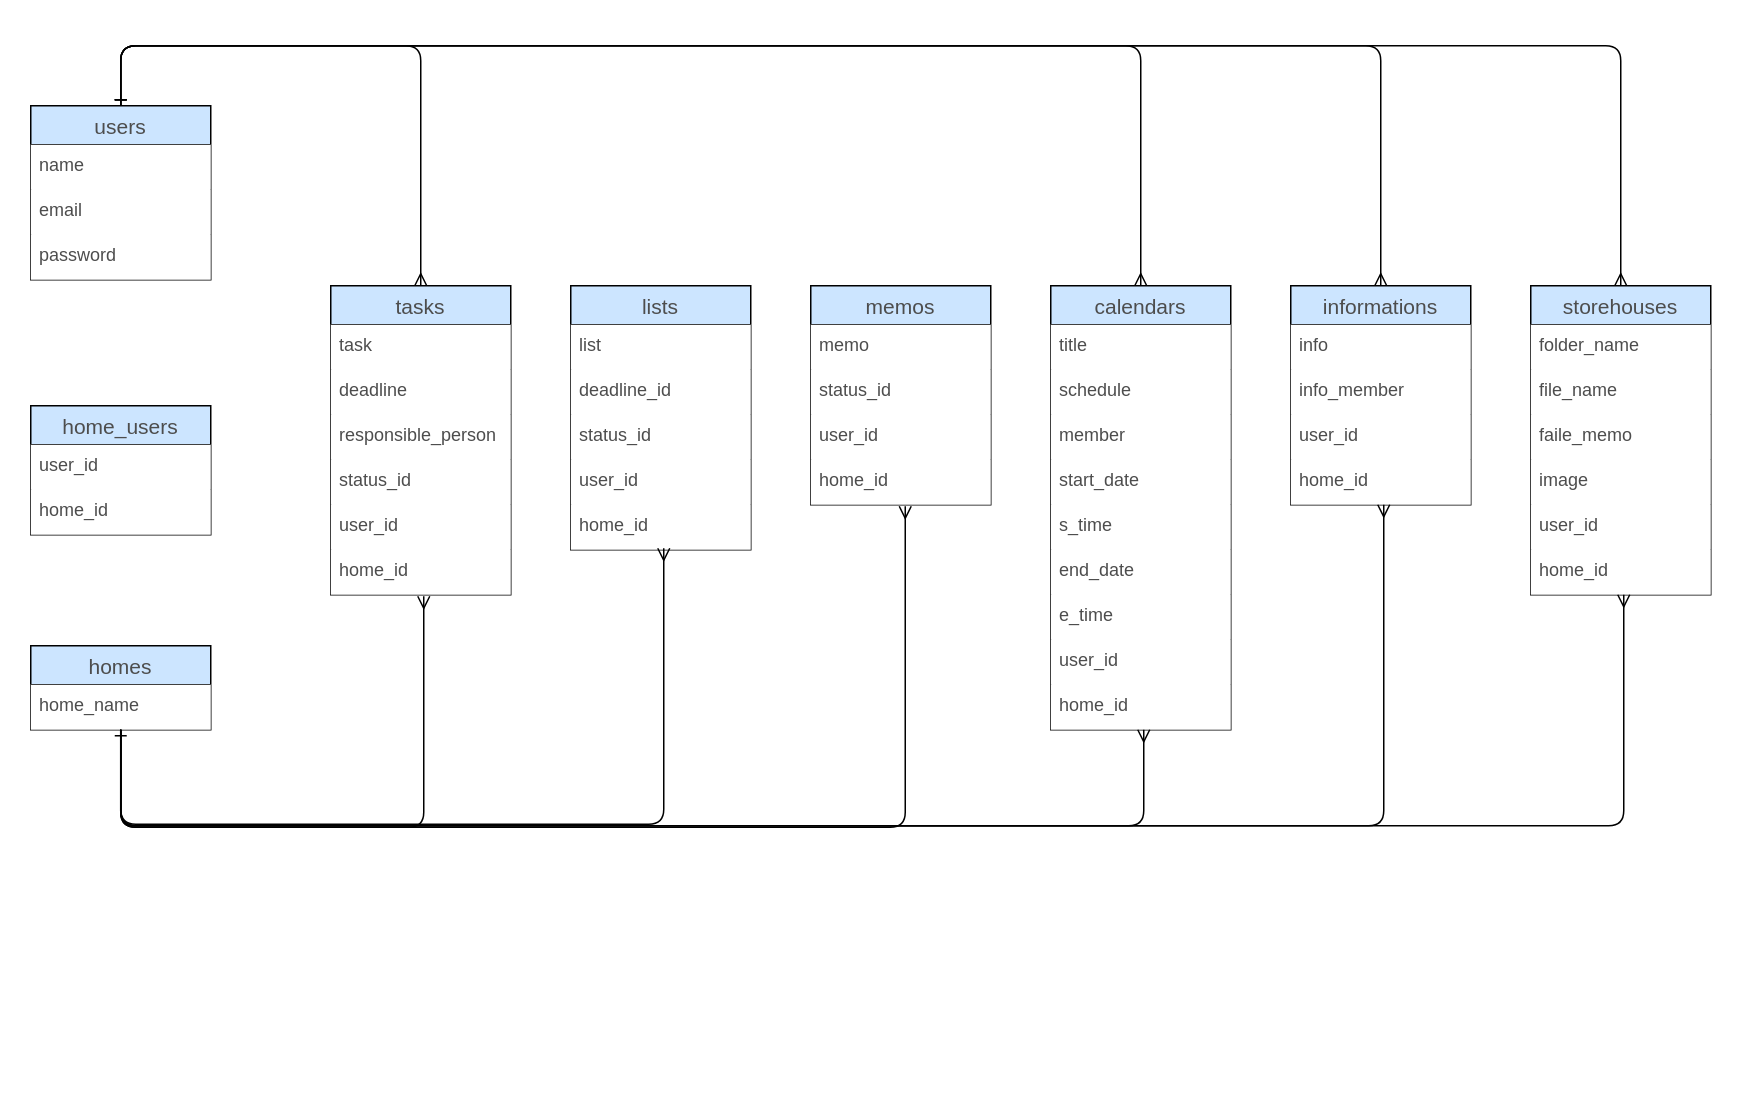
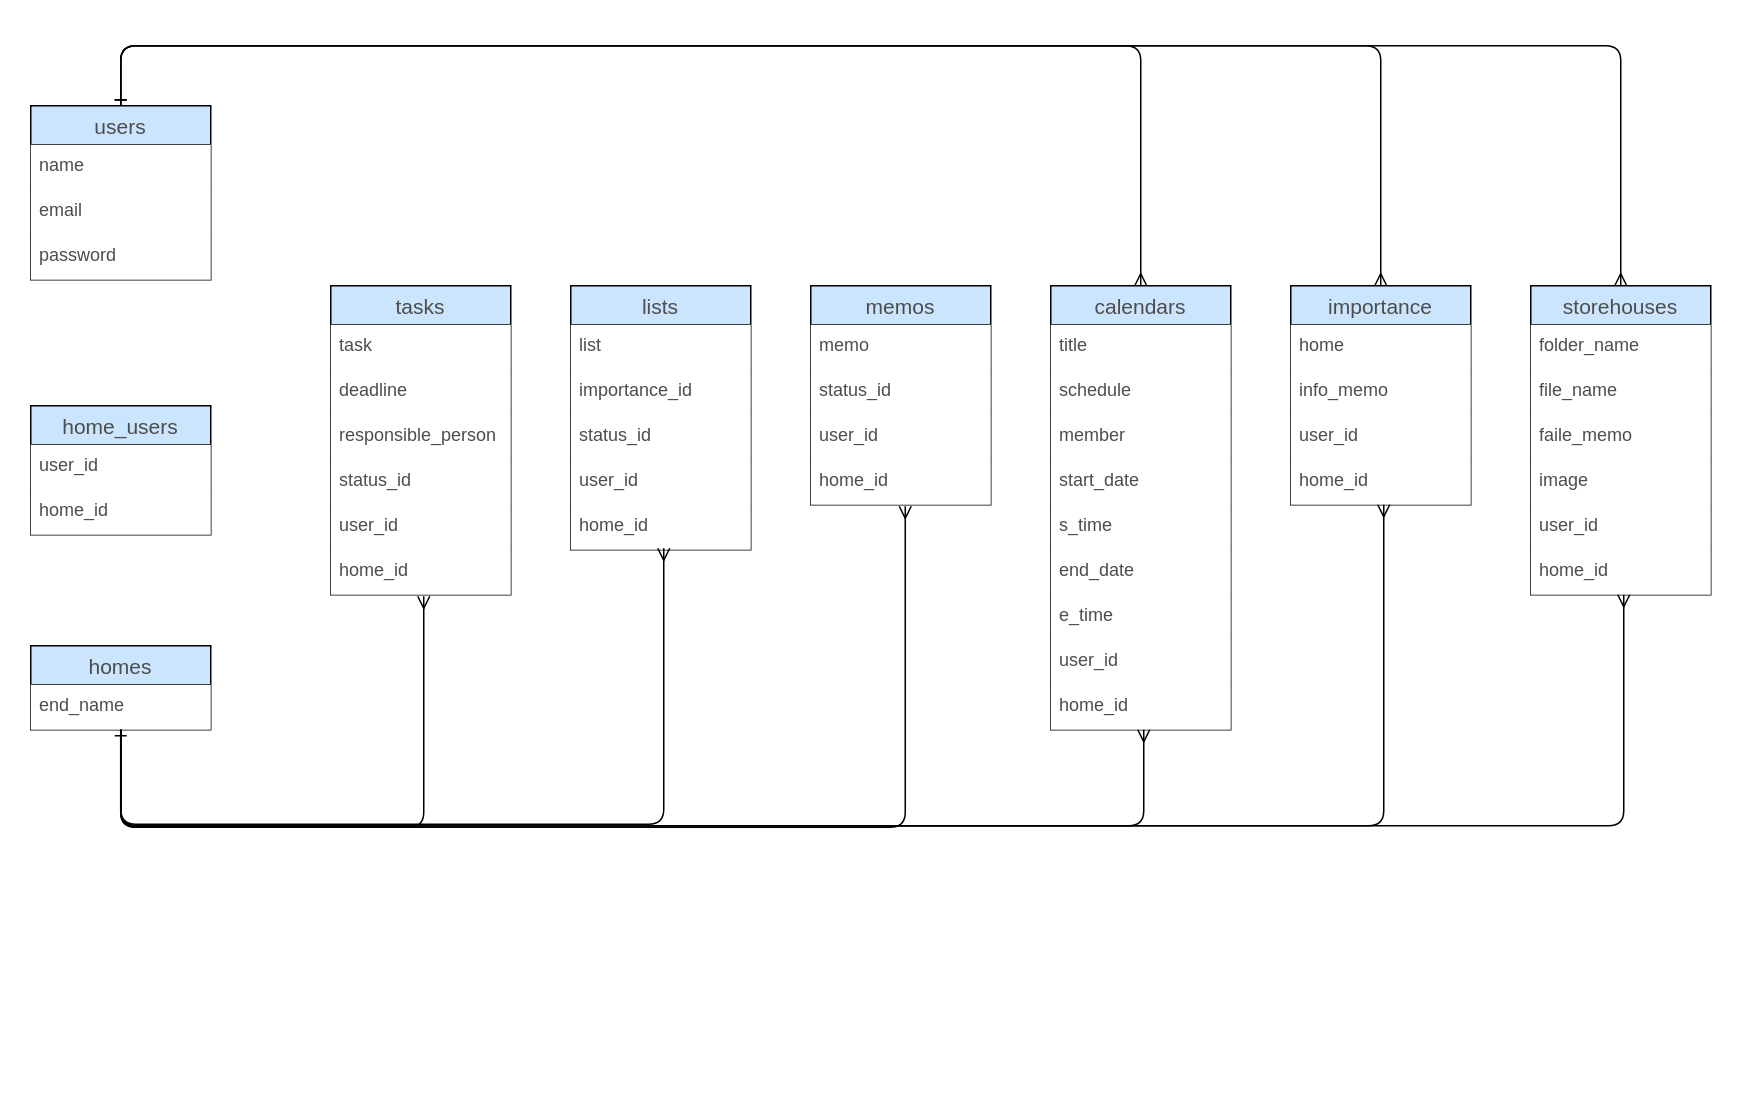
edge "users" -- "tasks": removed
node "informations": label "informations" -> "importance"
node "info": label "info" -> "home"
node "deadline_id": label "deadline_id" -> "importance_id"
node "info_member": label "info_member" -> "info_memo"
node "home_name": label "home_name" -> "end_name"
